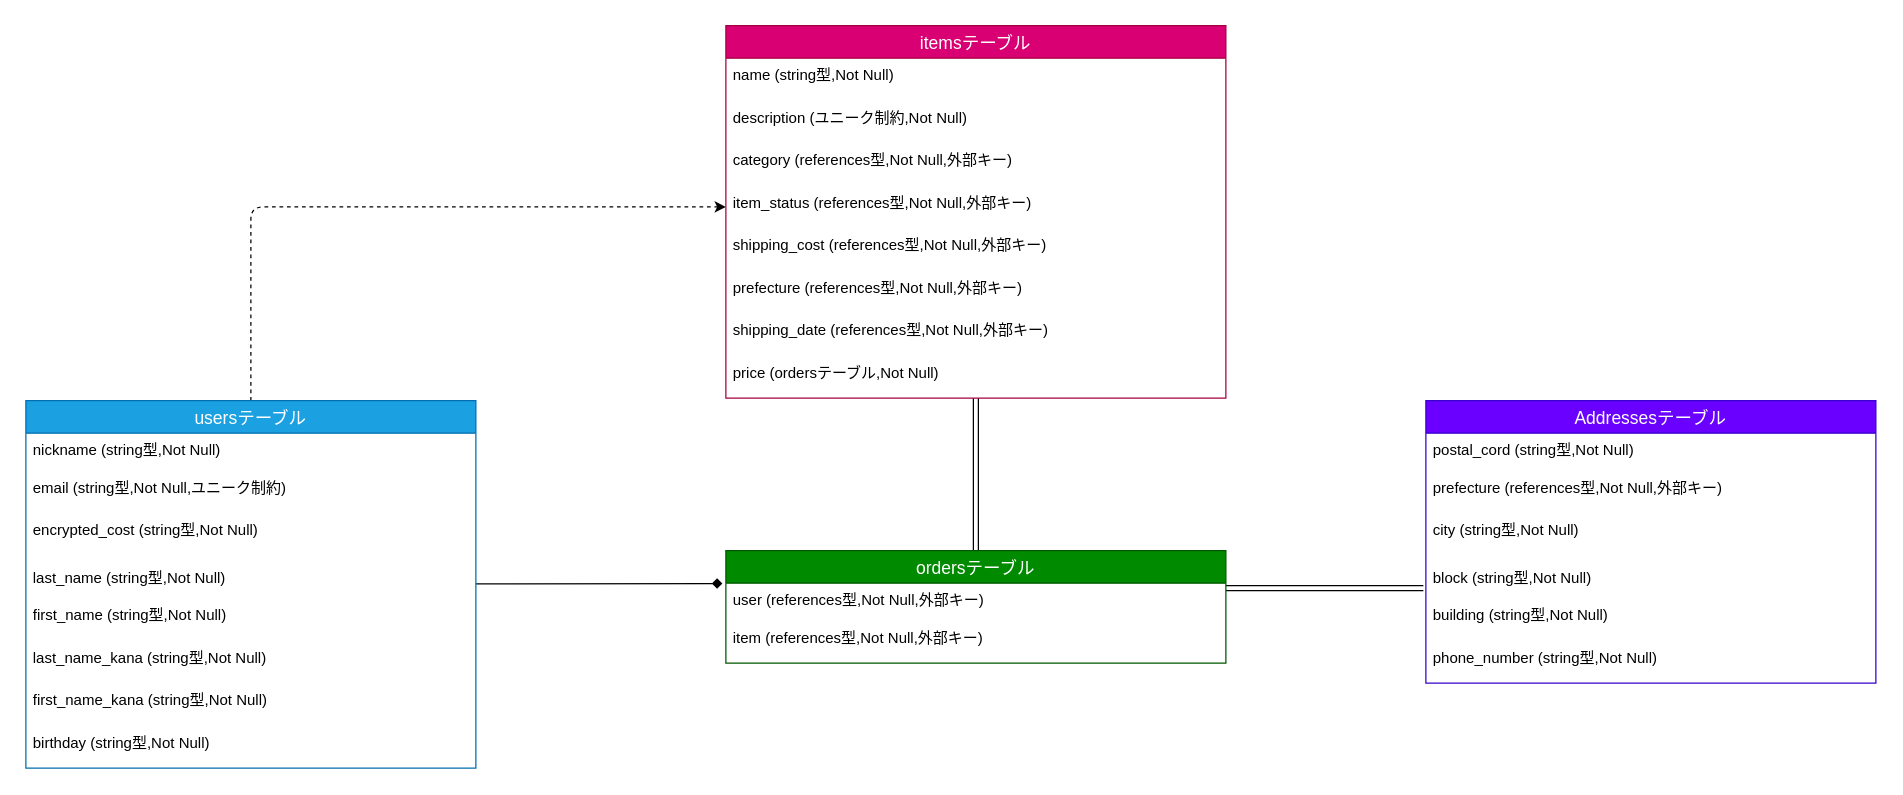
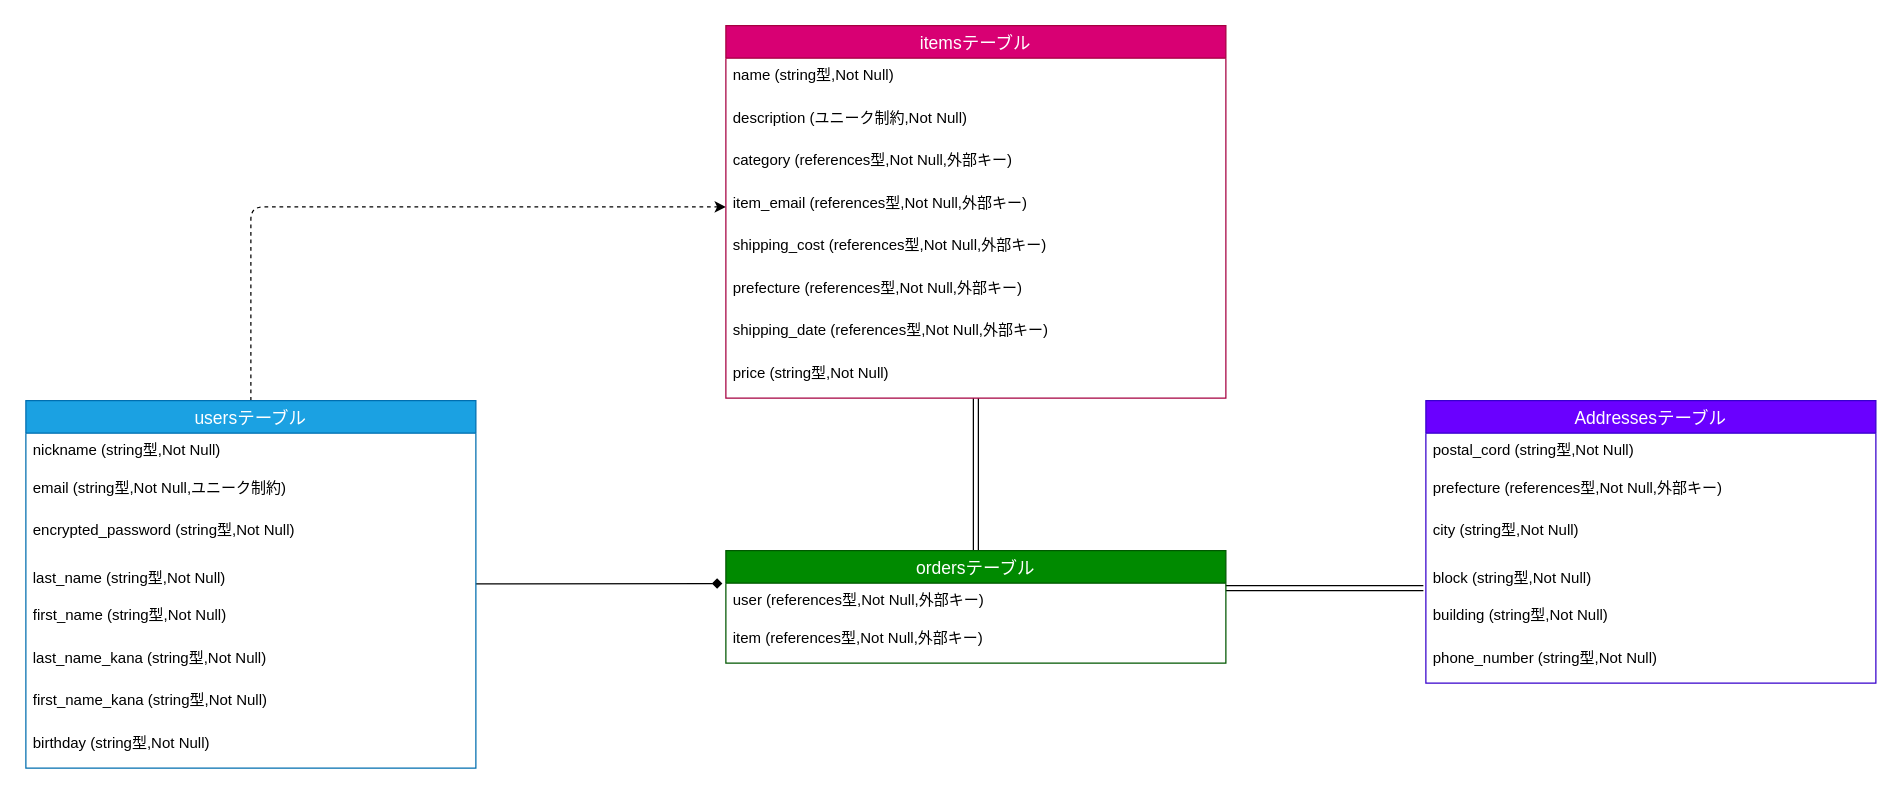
node "item_status (references型,Not Null,外部キー)": label "item_status (references型,Not Null,外部キー)" -> "item_email (references型,Not Null,外部キー)"
node "price (ordersテーブル,Not Null)": label "price (ordersテーブル,Not Null)" -> "price (string型,Not Null)"
node "encrypted_cost (string型,Not Null)": label "encrypted_cost (string型,Not Null)" -> "encrypted_password (string型,Not Null)"
